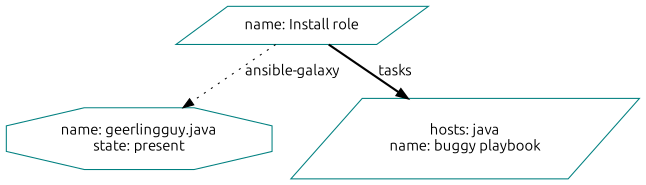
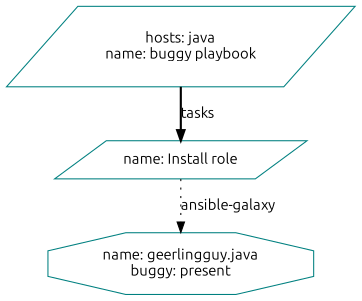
edge "name: Install role" -> "hosts: java name: buggy playbook": reversed
node "name: geerlingguy.java state: present": label "name: geerlingguy.java state: present" -> "name: geerlingguy.java buggy: present"
